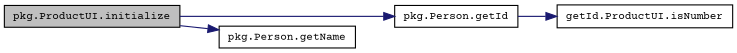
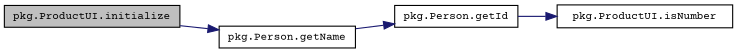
edge "pkg.ProductUI.initialize" -> "pkg.Person.getId": now "pkg.Person.getName" -> "pkg.Person.getId"
node "getId.ProductUI.isNumber": label "getId.ProductUI.isNumber" -> "pkg.ProductUI.isNumber"
